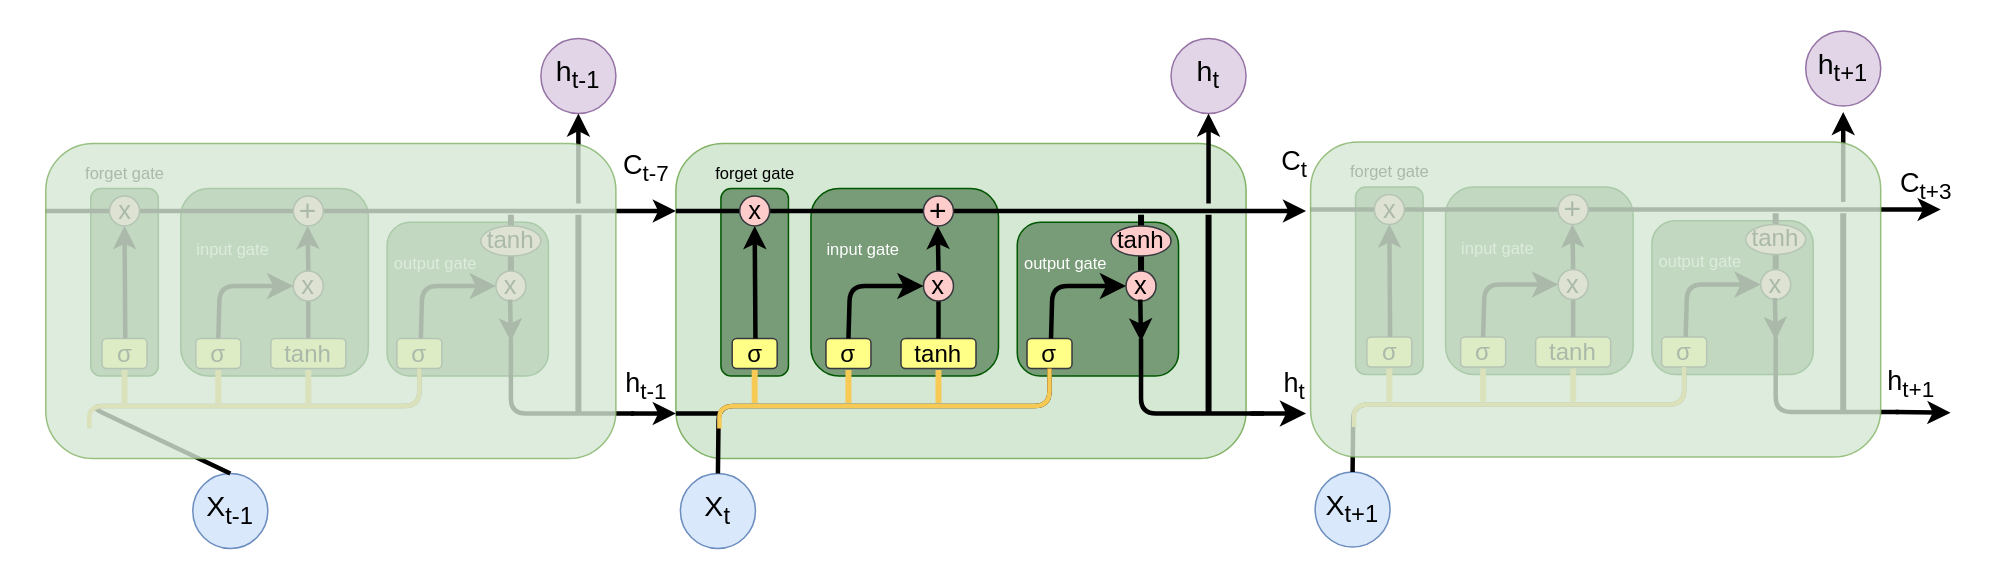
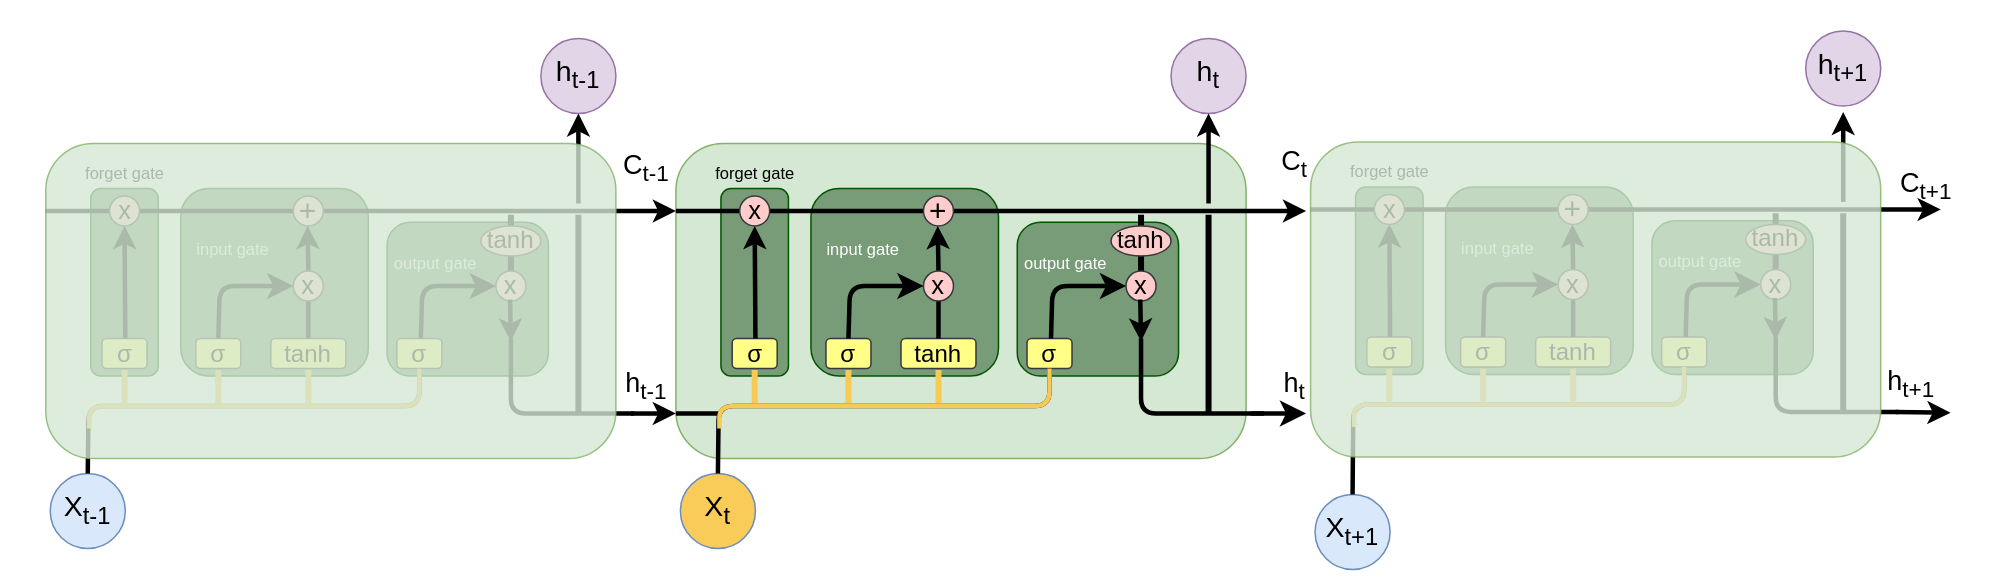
node "Ct-7": label "Ct-7" -> "Ct-1"
node "Ct+3": label "Ct+3" -> "Ct+1"
node "Xt+1": moved (1352, 509) -> (1352, 532)
node "Xt-1": moved (230, 511) -> (88, 511)
node "Xt": fillcolor #dae8fc -> #f9cb58
